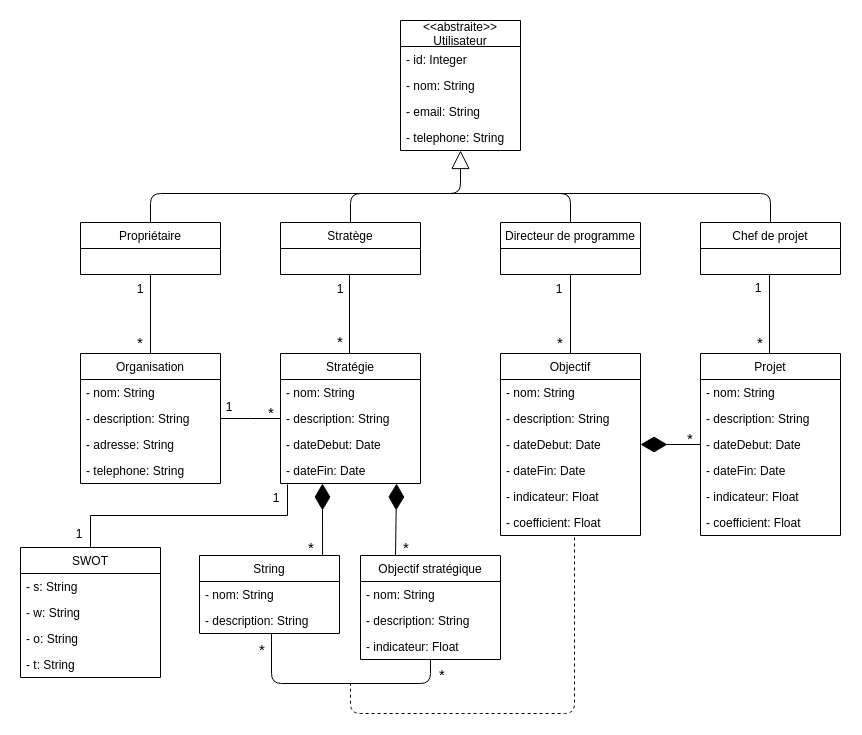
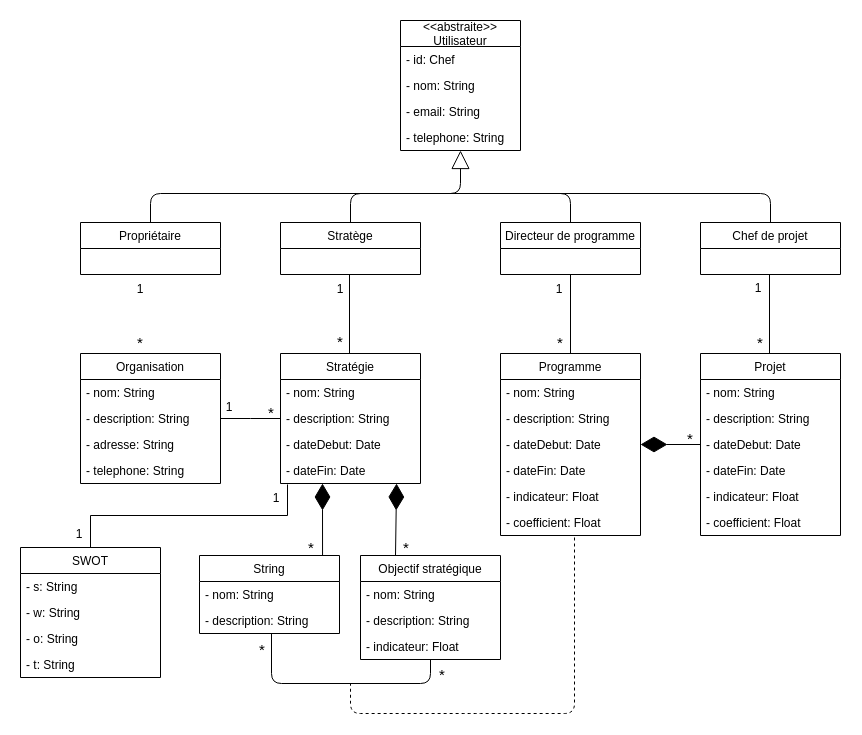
node "- id: Integer": label "- id: Integer" -> "- id: Chef"
edge "Propriétaire" -- "Organisation": removed
node "Objectif": label "Objectif" -> "Programme"
